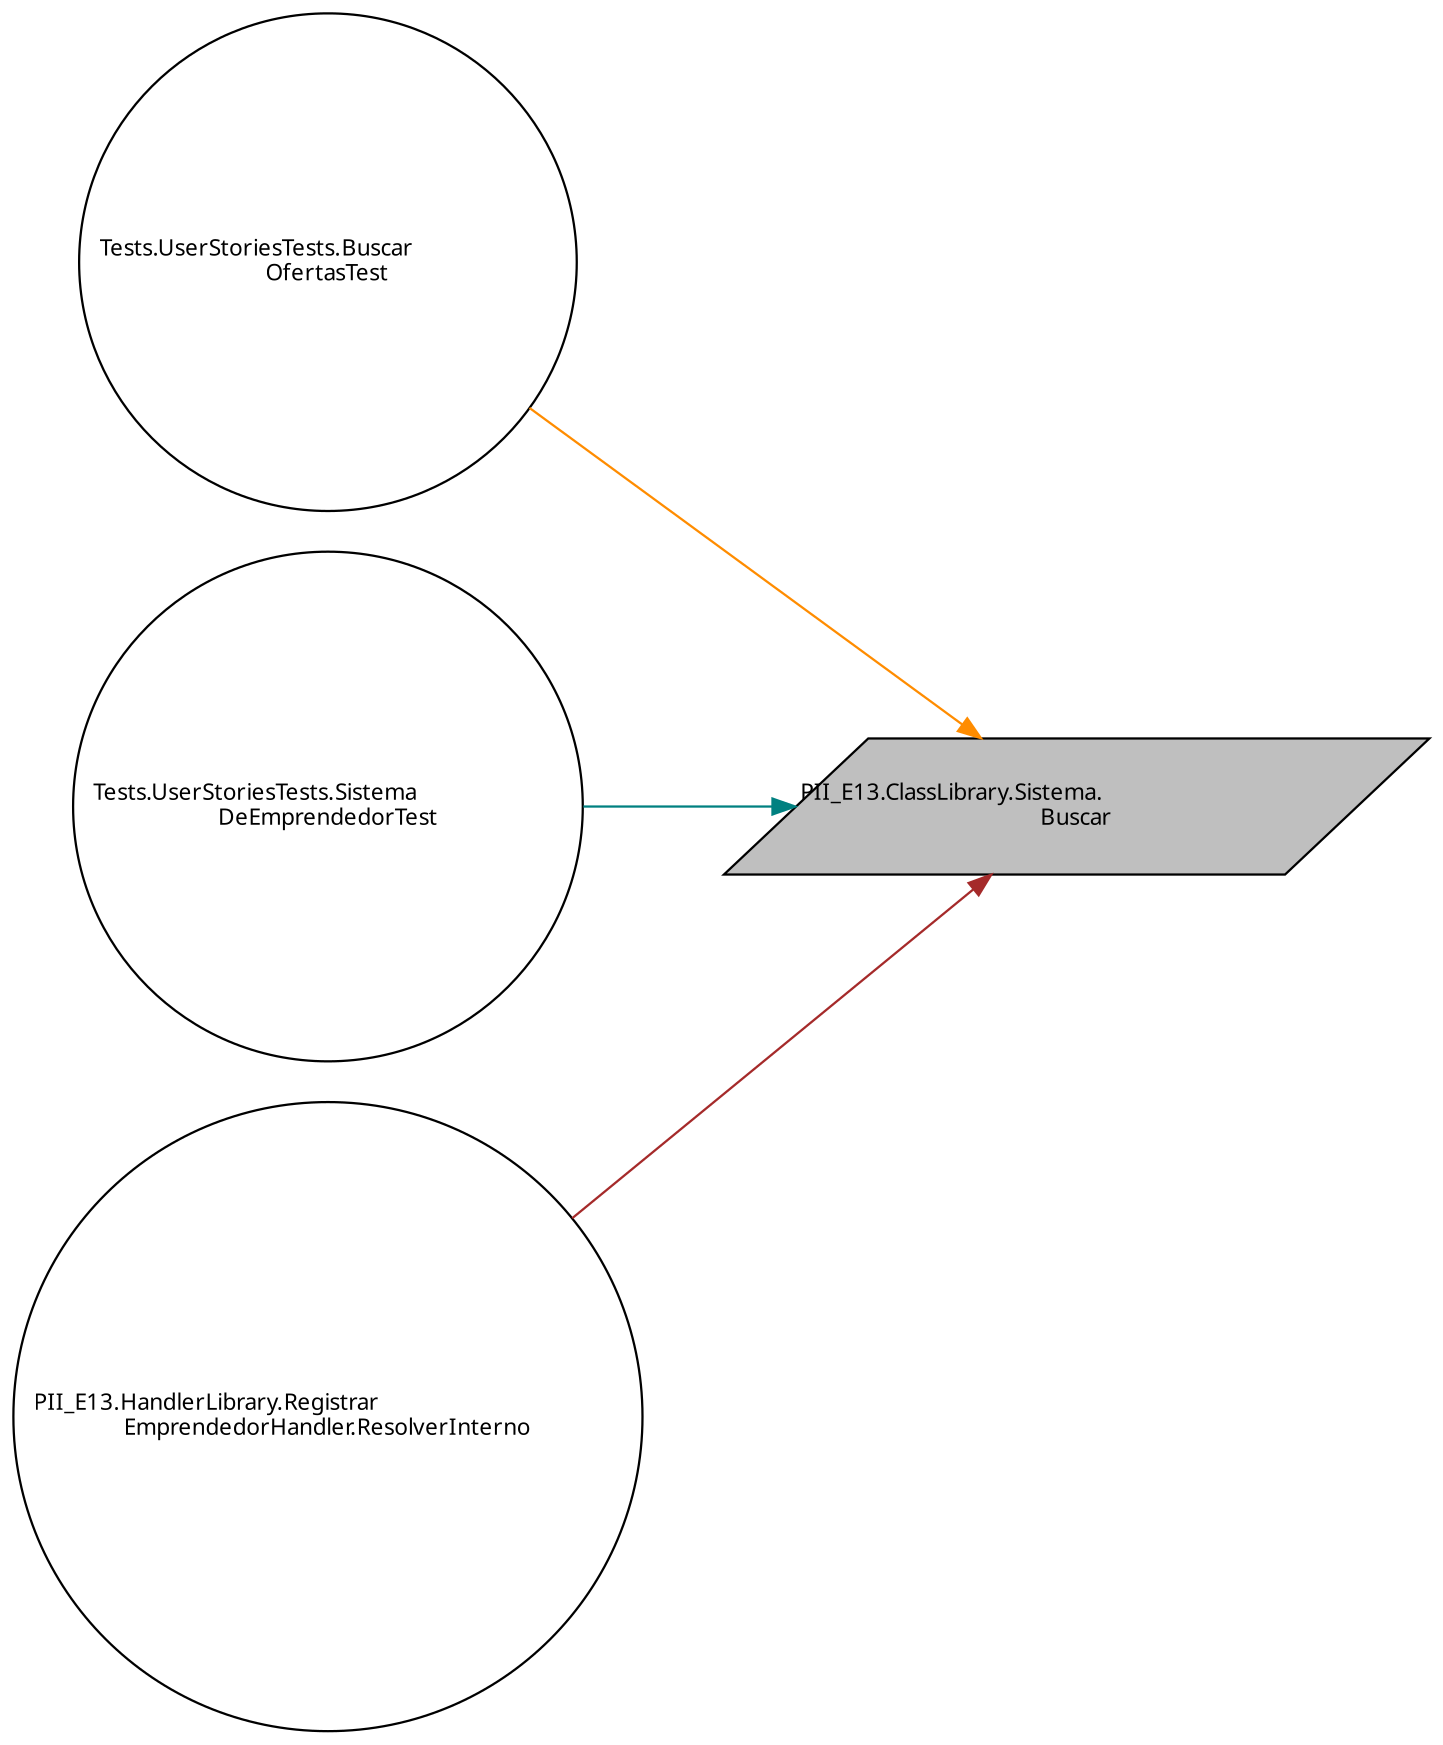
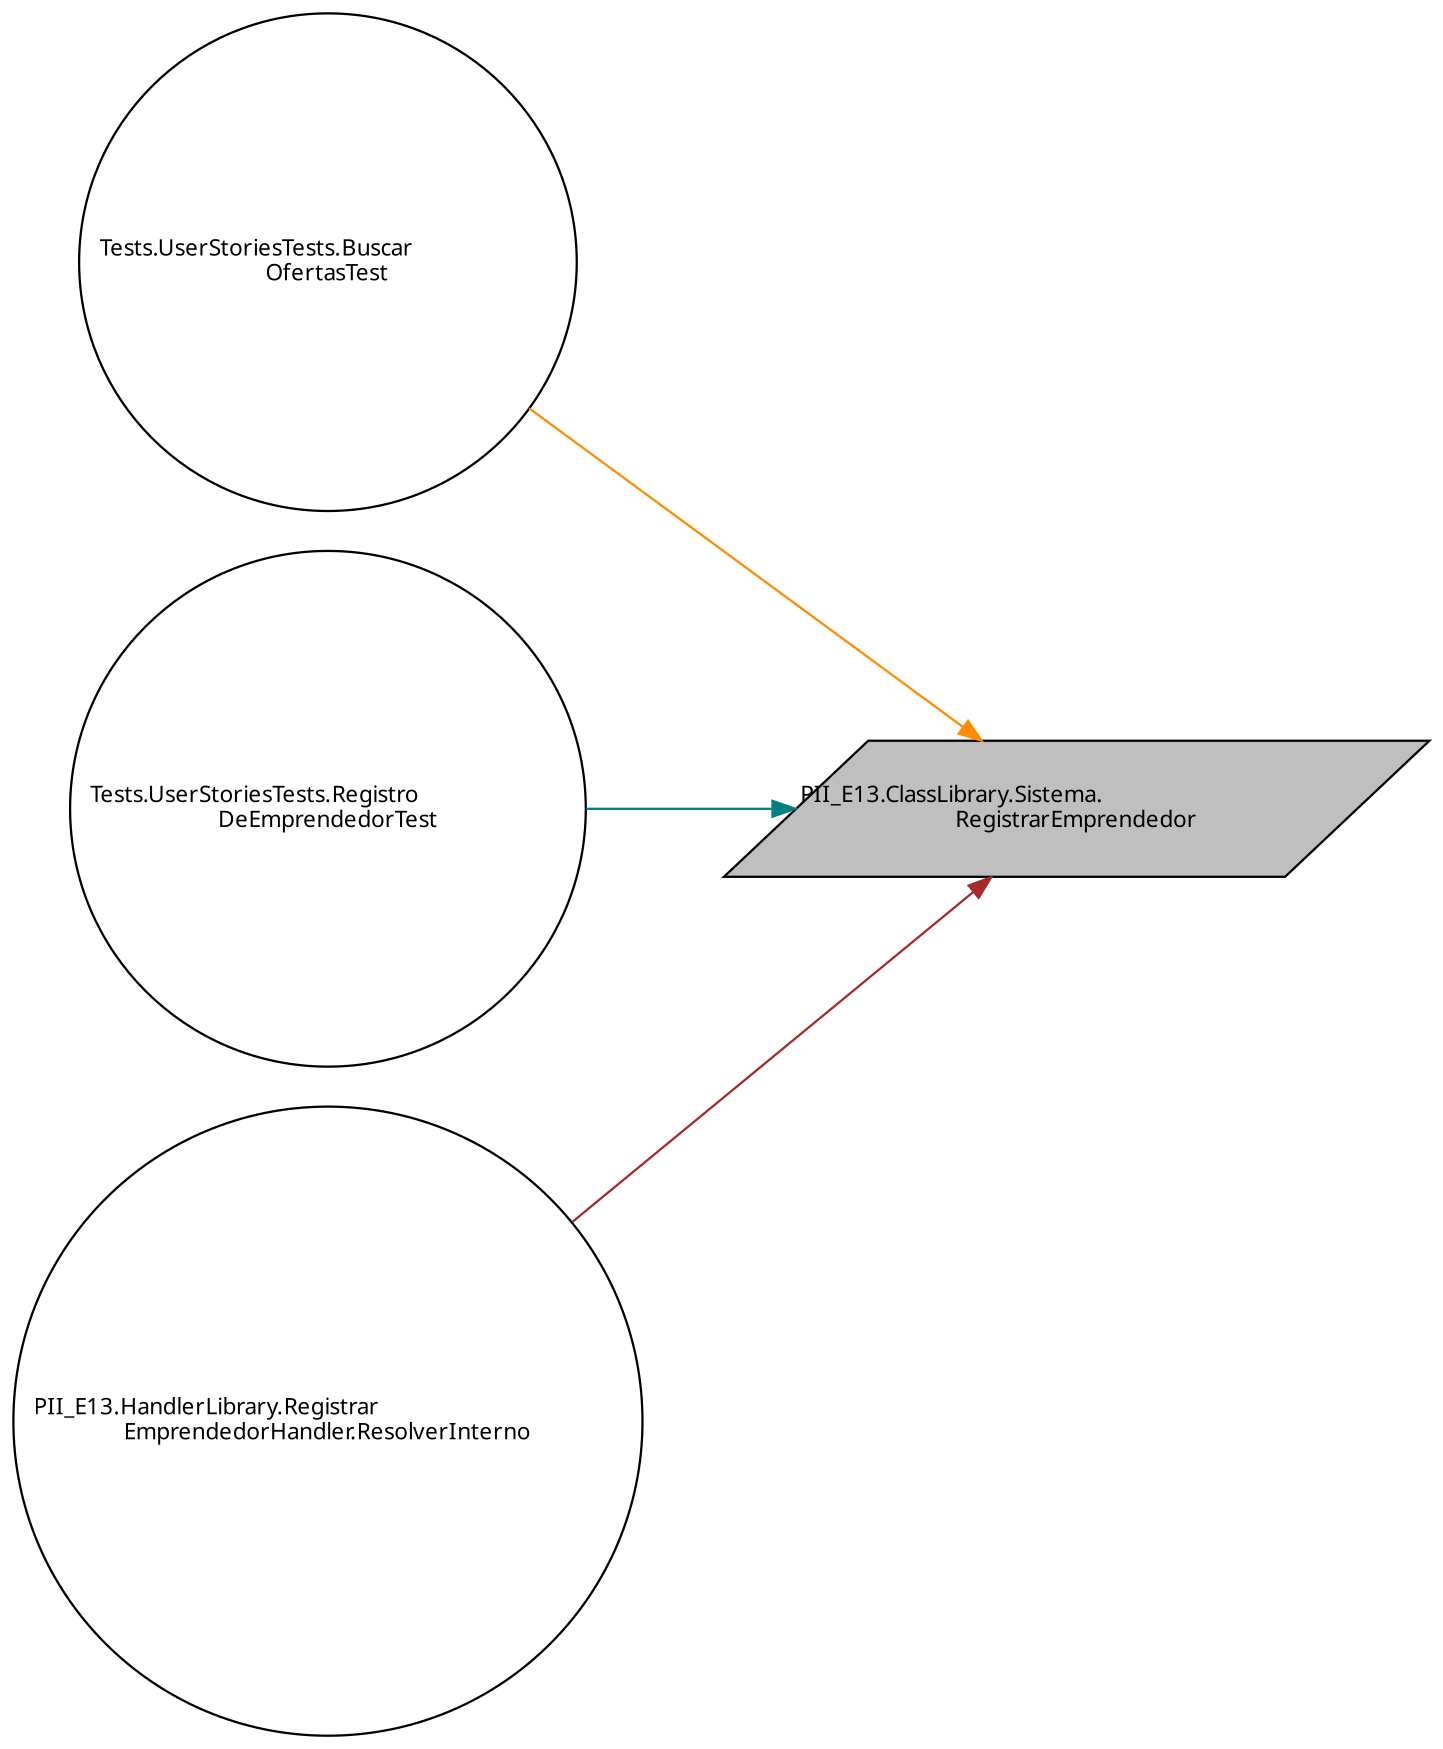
node "Tests.UserStoriesTests.Sistema DeEmprendedorTest": label "Tests.UserStoriesTests.Sistema DeEmprendedorTest" -> "Tests.UserStoriesTests.Registro DeEmprendedorTest"
node "PII_E13.ClassLibrary.Sistema. Buscar": label "PII_E13.ClassLibrary.Sistema. Buscar" -> "PII_E13.ClassLibrary.Sistema. RegistrarEmprendedor"
